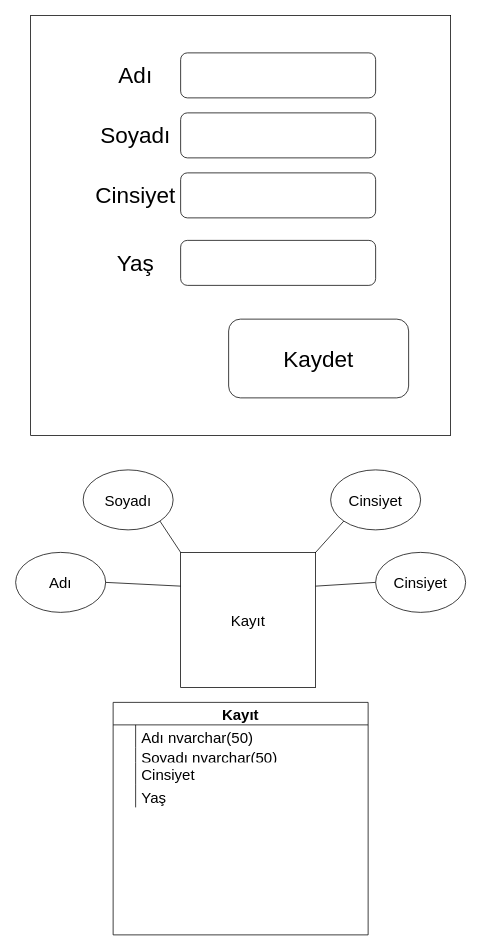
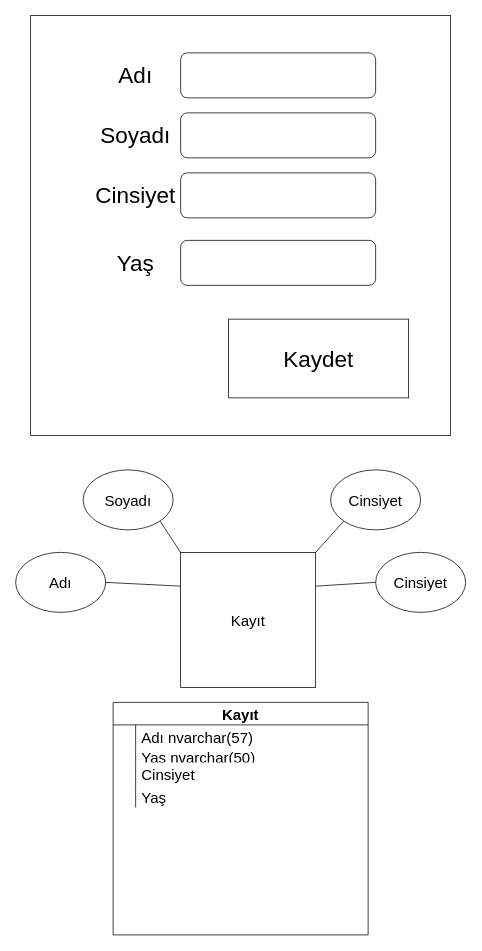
node "Kaydet": shape rounded rectangle -> rectangle
node "Adı nvarchar(50)": label "Adı nvarchar(50)" -> "Adı nvarchar(57)"
node "Soyadı nvarchar(50)": label "Soyadı nvarchar(50)" -> "Yaş nvarchar(50)"
